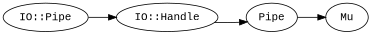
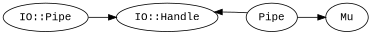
edge "IO::Handle" -> "Pipe": reversed
